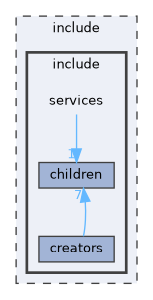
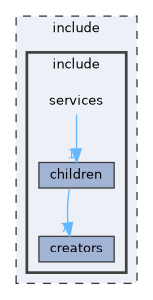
edge "creators" -> "children": reversed
